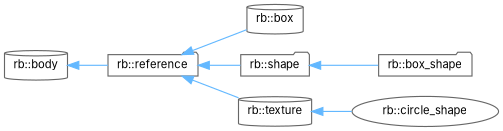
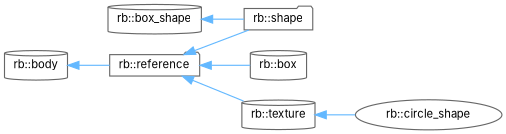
edge "rb::box_shape" -> "rb::shape": reversed
node "rb::box_shape": shape folder -> cylinder
